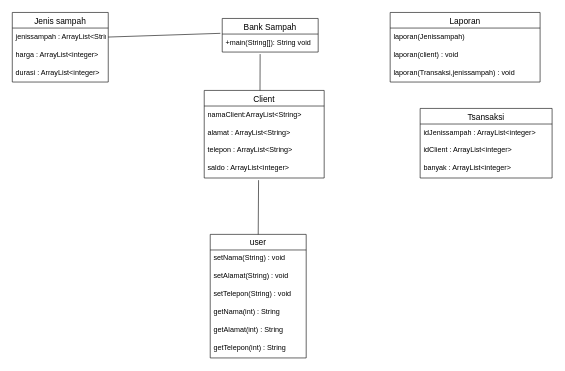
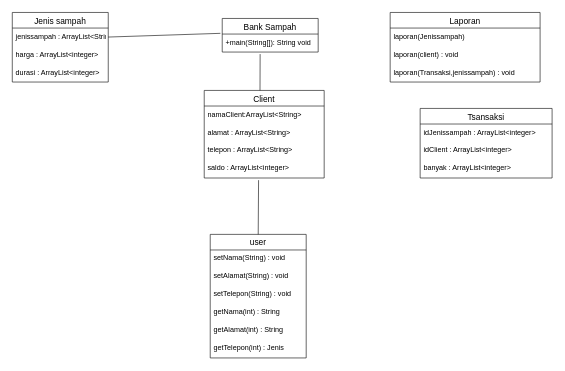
node "getTelepon(int) : String": label "getTelepon(int) : String" -> "getTelepon(int) : Jenis"
